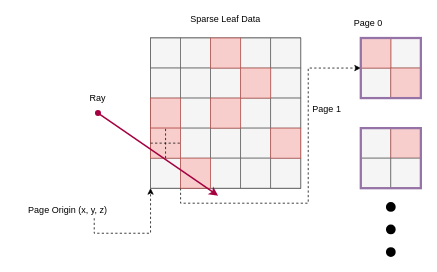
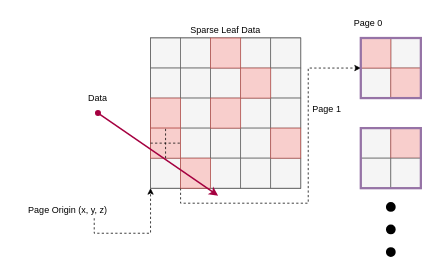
node "Sparse Leaf Data": moved (225, 19) -> (225, 30)
node "Ray": label "Ray" -> "Data"
